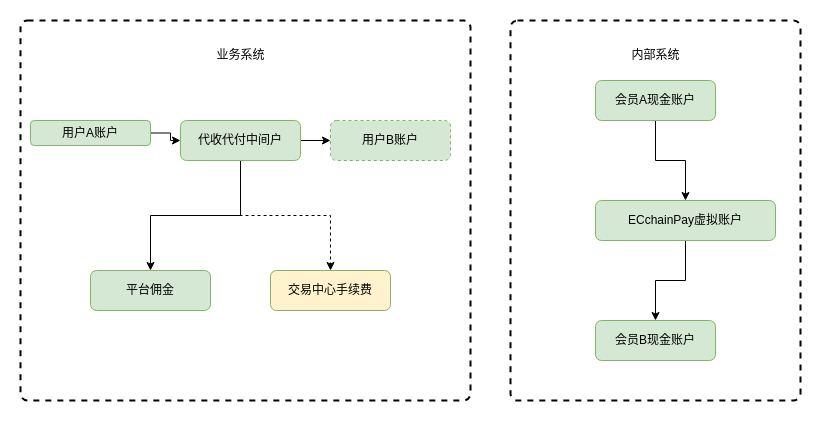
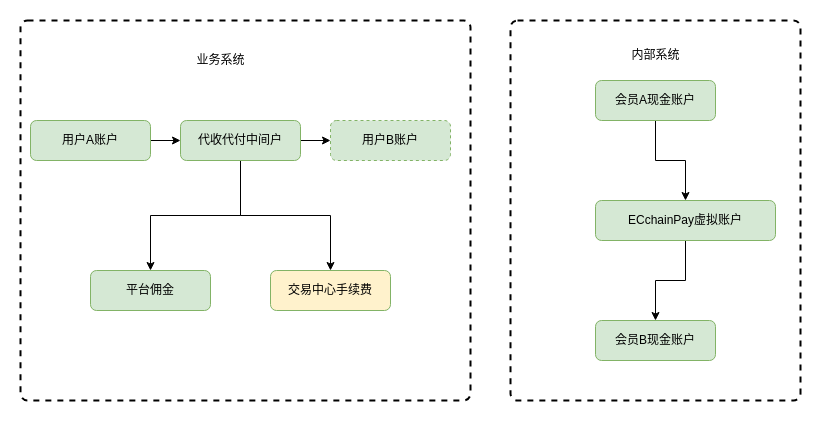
node "业务系统": moved (241, 56) -> (221, 61)
node "用户A账户": size 120x25 -> 120x40
edge "代收代付中间户" -> "交易中心手续费": style dashed -> solid
